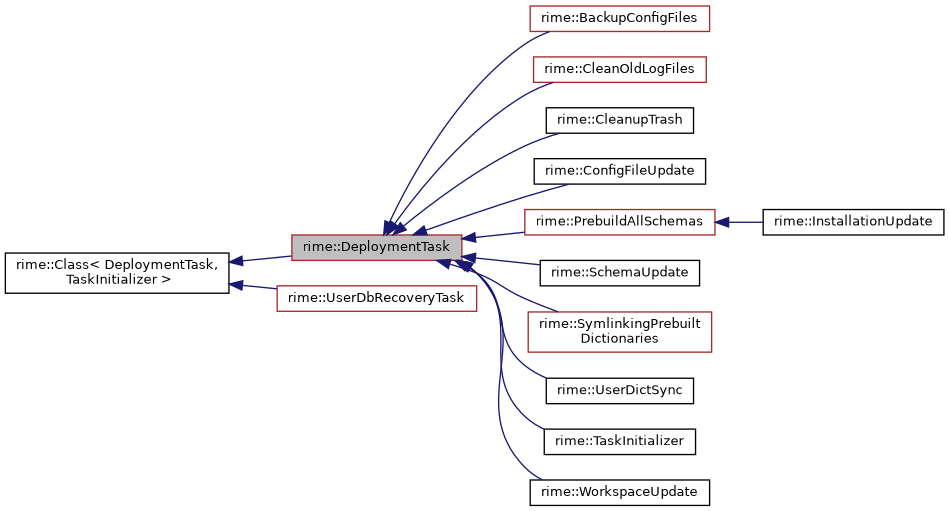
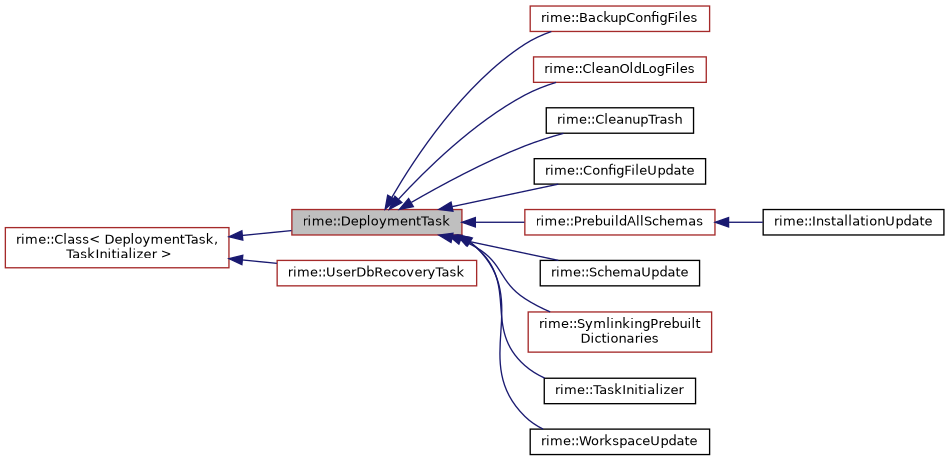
node "rime::Class< DeploymentTask, TaskInitializer >": color black -> brown
node "rime::UserDictSync": removed
